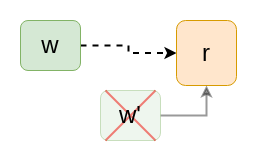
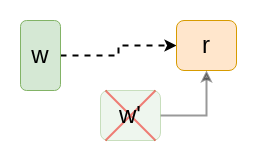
node "w": size 60x50 -> 40x70
node "r": size 60x65 -> 60x50
